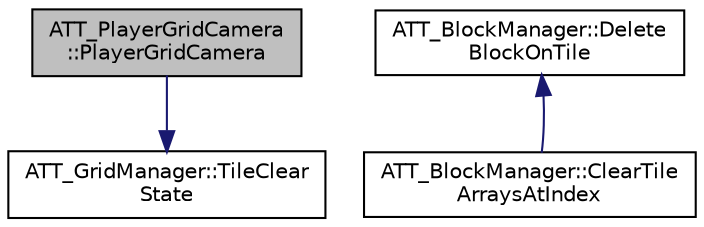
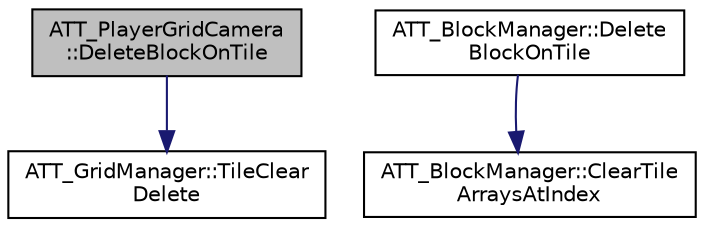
node "ATT_PlayerGridCamera ::PlayerGridCamera": label "ATT_PlayerGridCamera ::PlayerGridCamera" -> "ATT_PlayerGridCamera ::DeleteBlockOnTile"
edge "ATT_BlockManager::ClearTile ArraysAtIndex" -> "ATT_BlockManager::Delete BlockOnTile": reversed
node "ATT_GridManager::TileClear State": label "ATT_GridManager::TileClear State" -> "ATT_GridManager::TileClear Delete"
